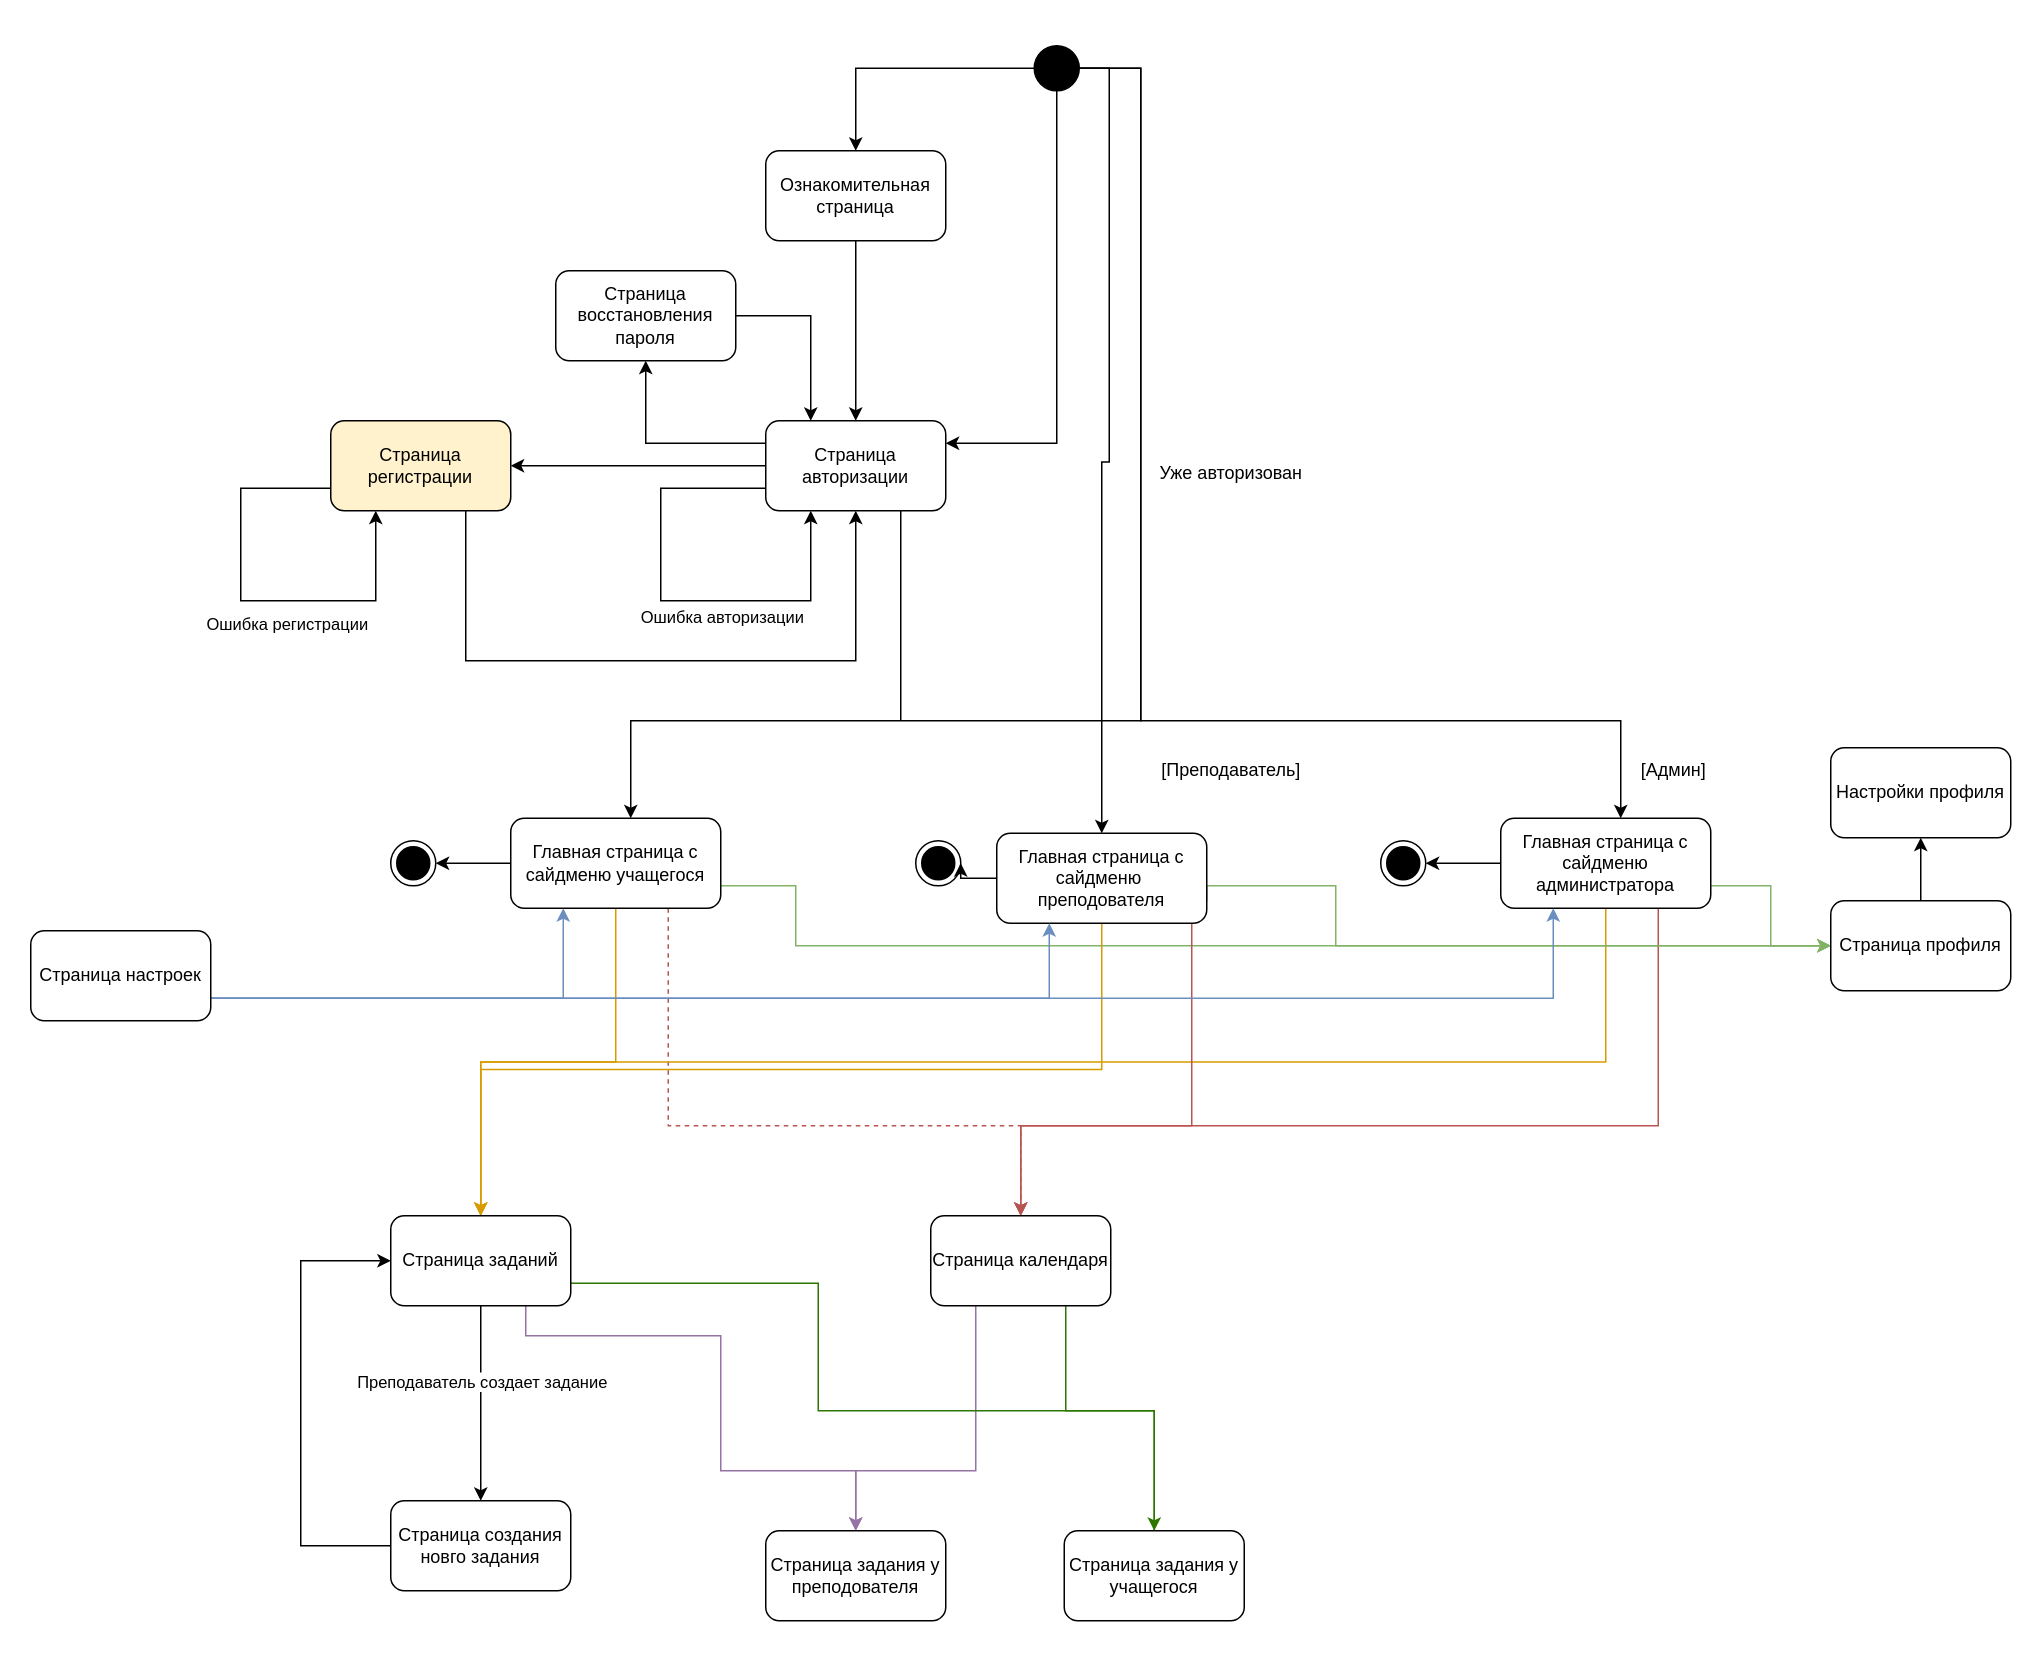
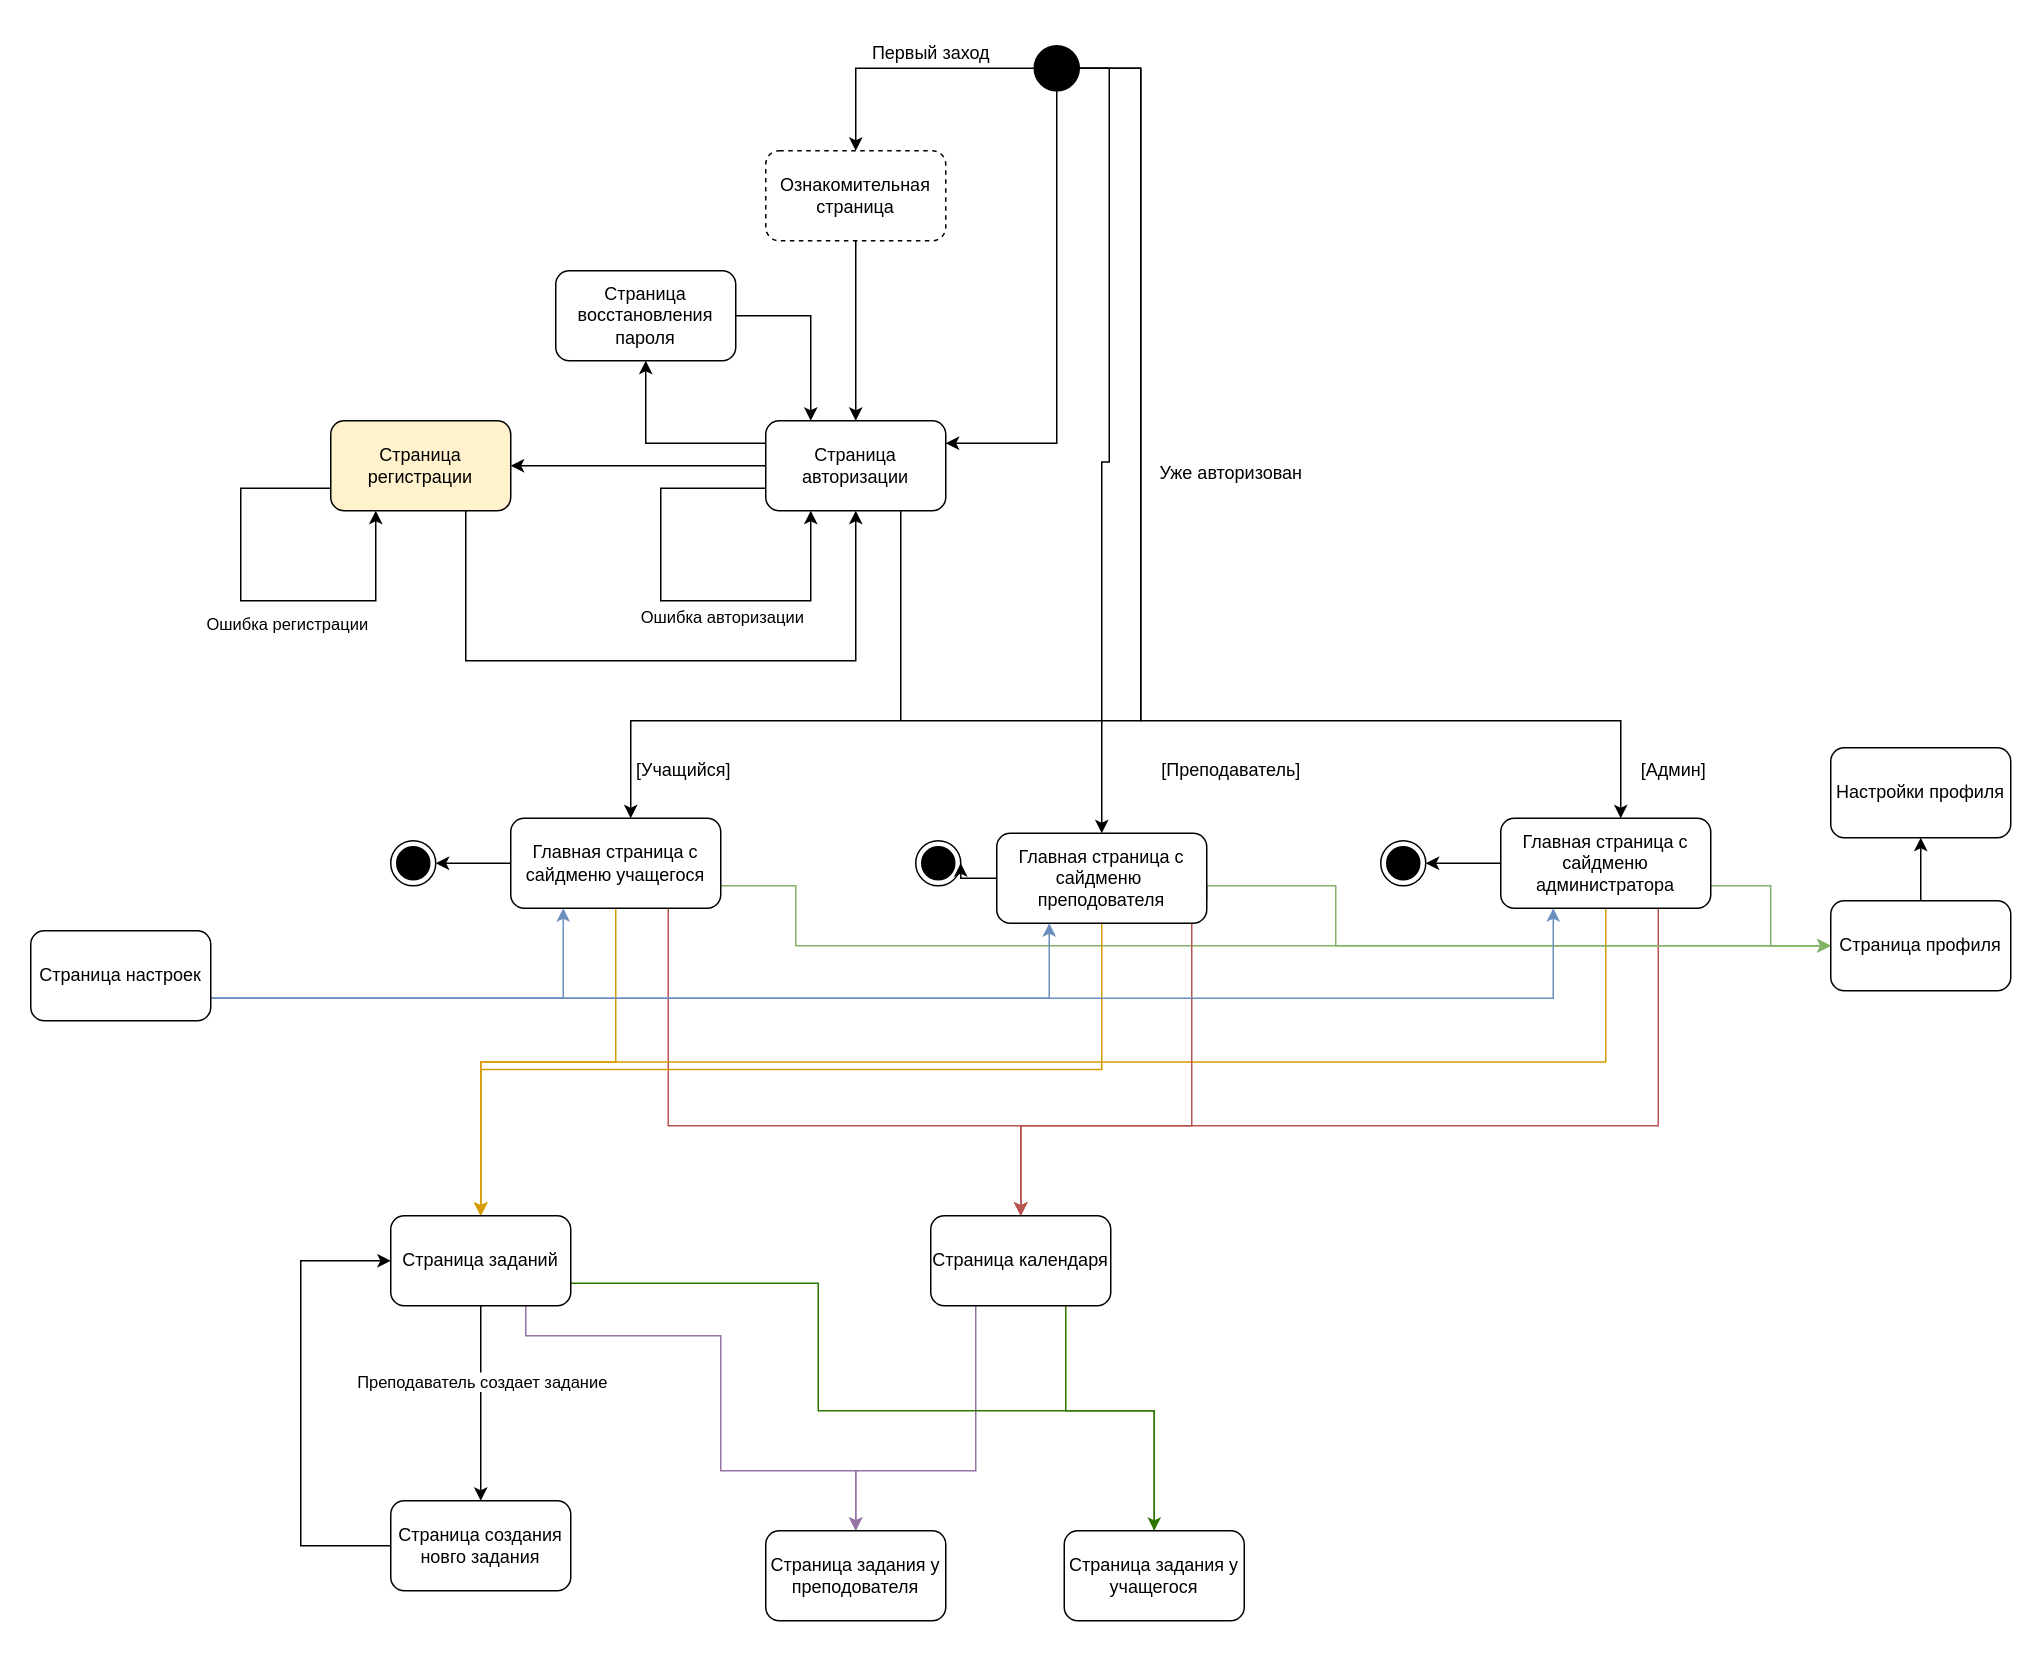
node "Первый заход": added
node "Ознакомительная страница": style solid -> dashed
node "[Учащийся]": added
edge "Главная страница с сайдменю учащегося" -> "Страница календаря": style dashed -> solid
